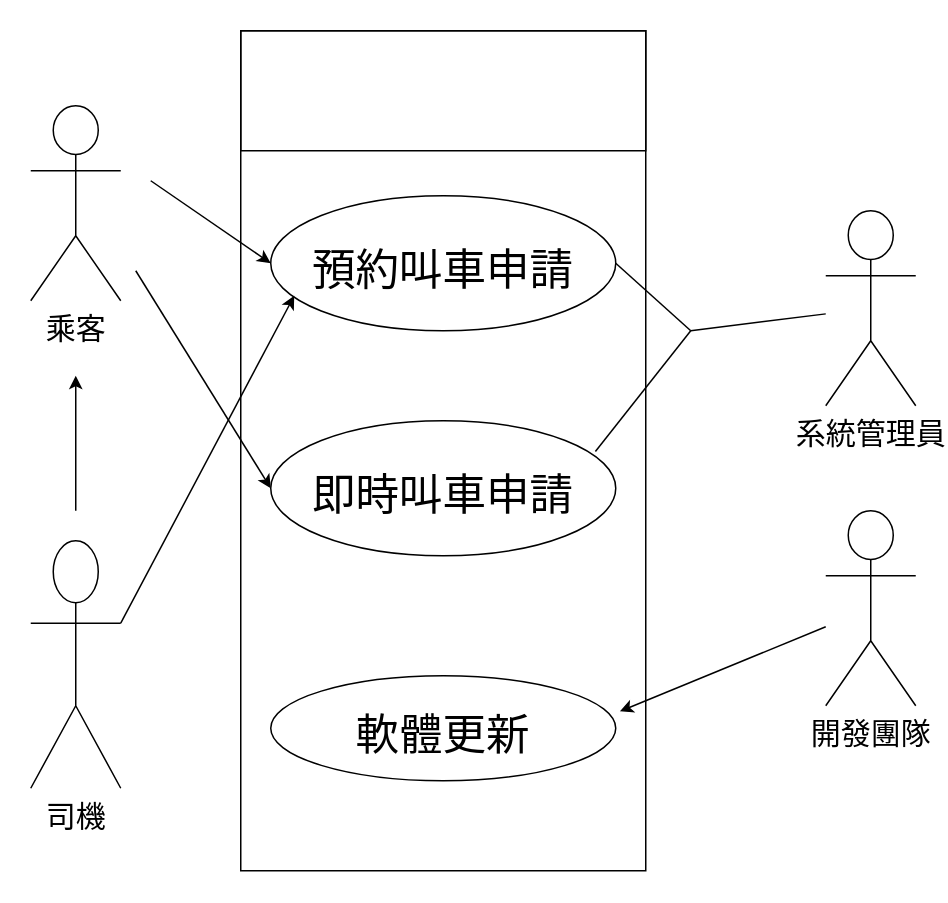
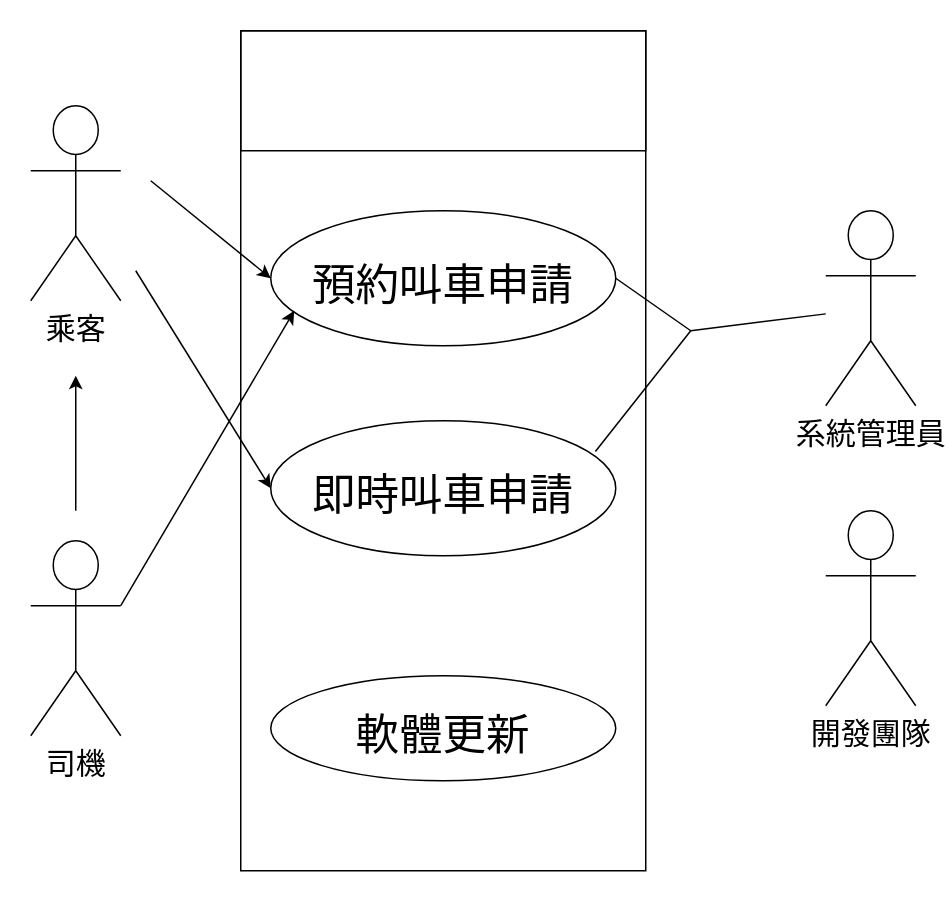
node "預約叫車申請": moved (443, 263) -> (443, 278)
node "司機": size 90x248 -> 90x195
edge "開發團隊" -> "軟體更新": removed
